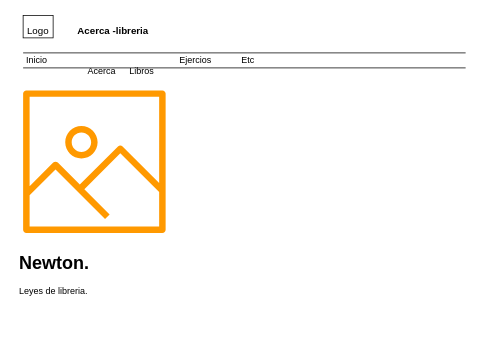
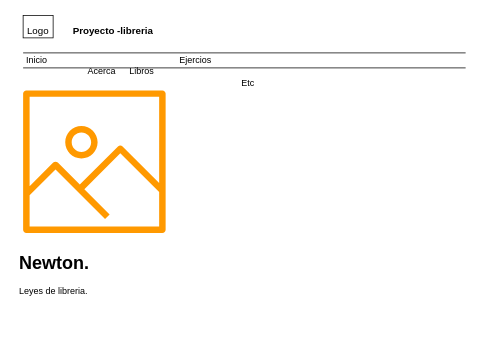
node "Acerca -libreria": label "Acerca -libreria" -> "Proyecto -libreria"
node "Etc": moved (248, 60) -> (248, 83)
